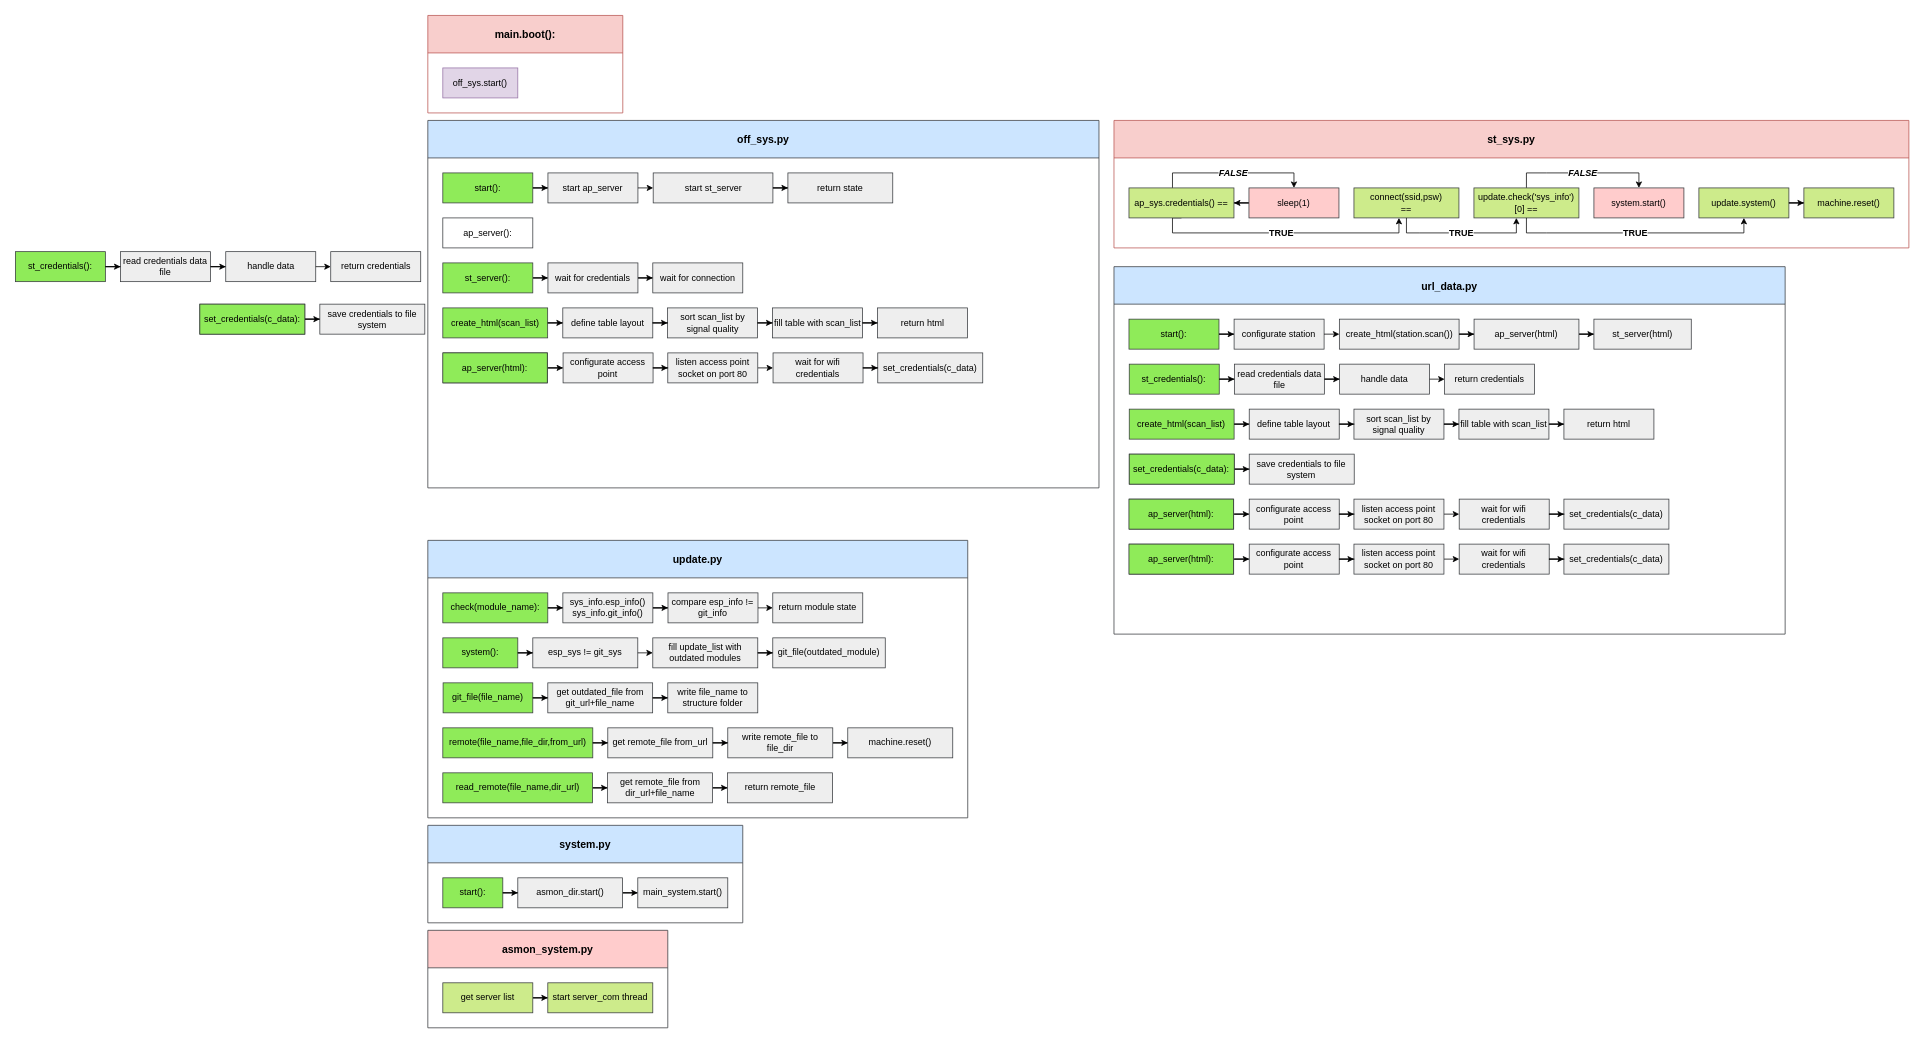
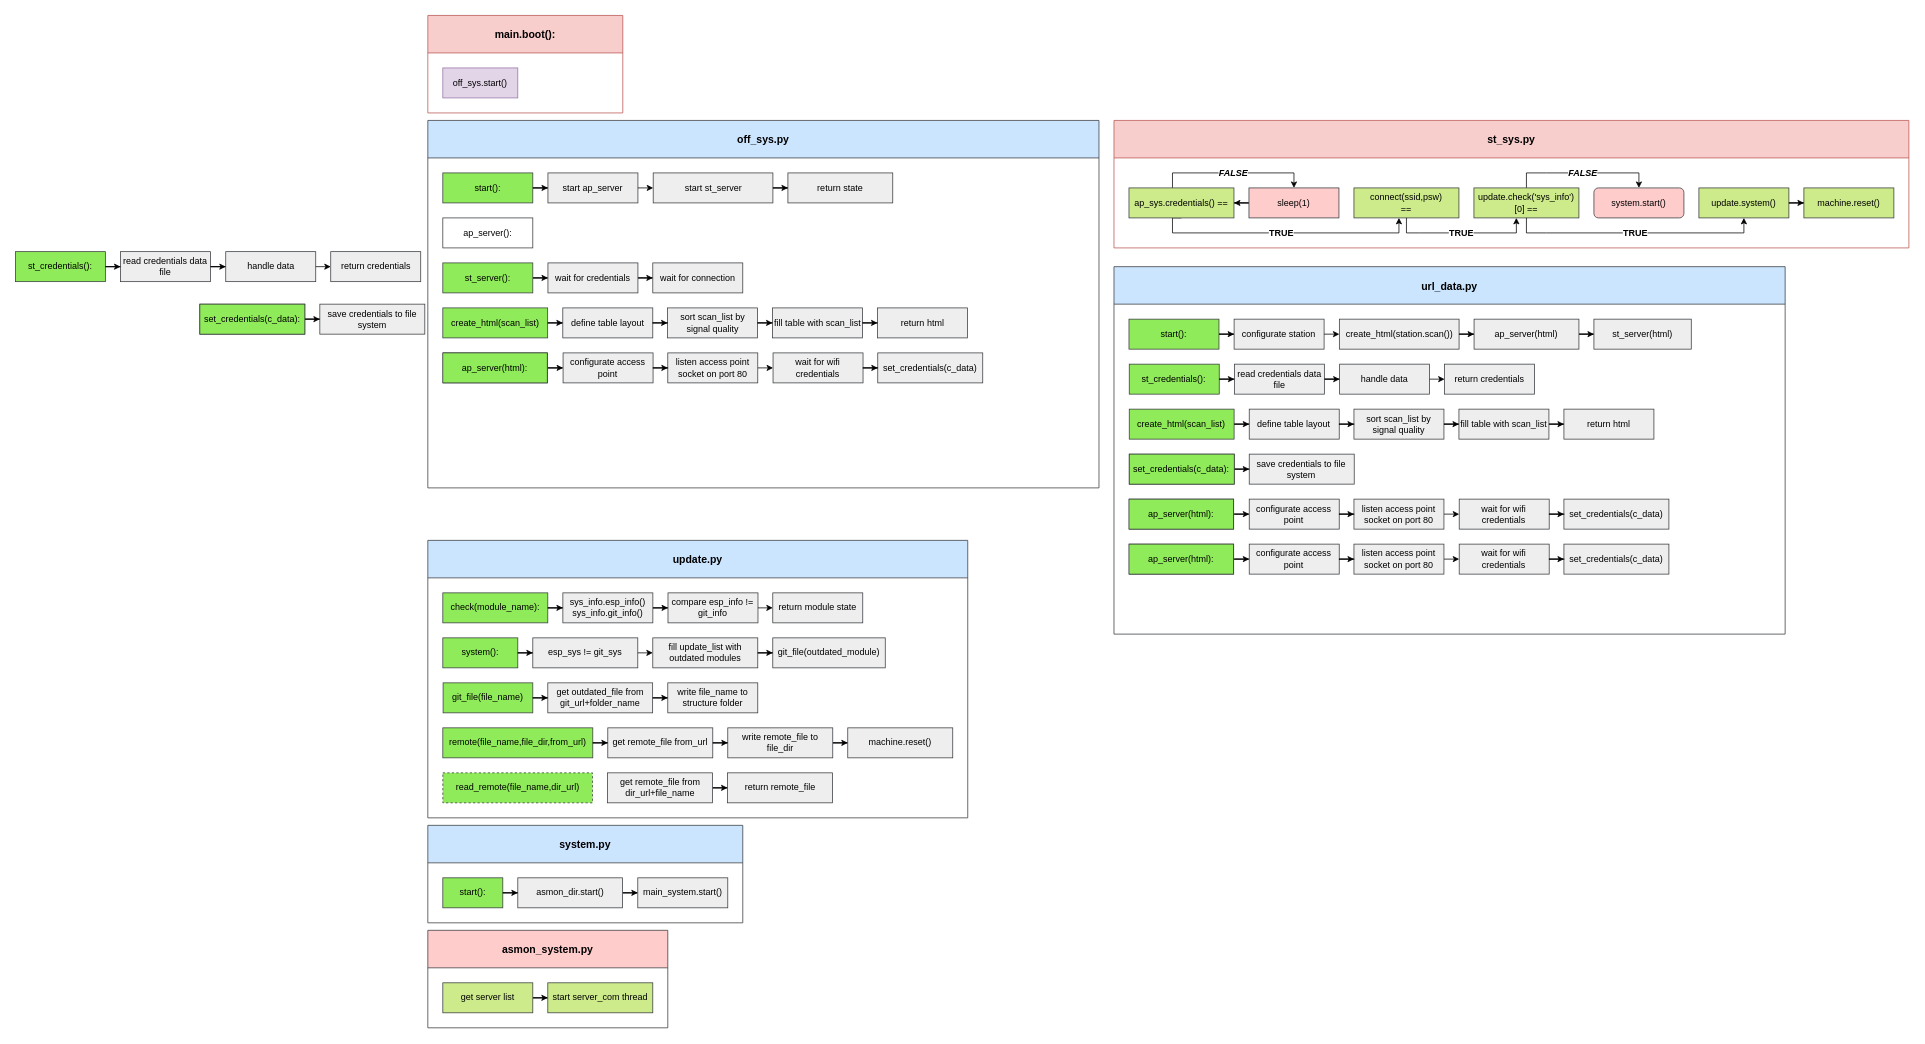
node "system.start()": shape rectangle -> rounded rectangle
node "get outdated_file from git_url+file_name": label "get outdated_file from git_url+file_name" -> "get outdated_file from git_url+folder_name"
node "read_remote(file_name,dir_url)": style solid -> dashed
edge "read_remote(file_name,dir_url)" -> "get remote_file from dir_url+file_name": removed
